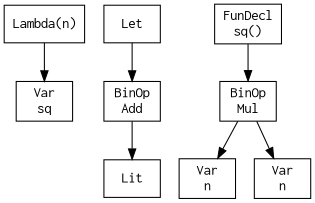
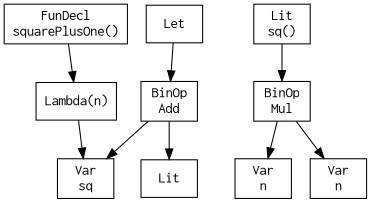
node "FunDecl squarePlusOne()": added
node "FunDecl sq()": label "FunDecl sq()" -> "Lit sq()"
edge "BinOp Add" -> "Var sq": added
